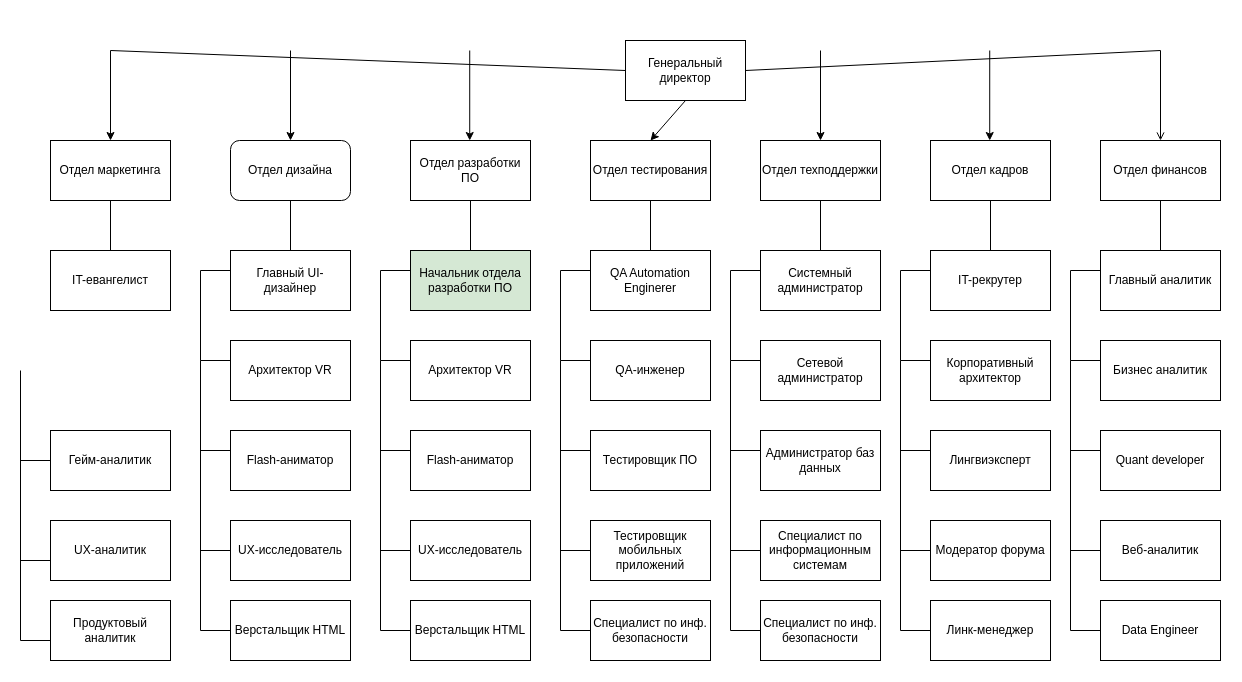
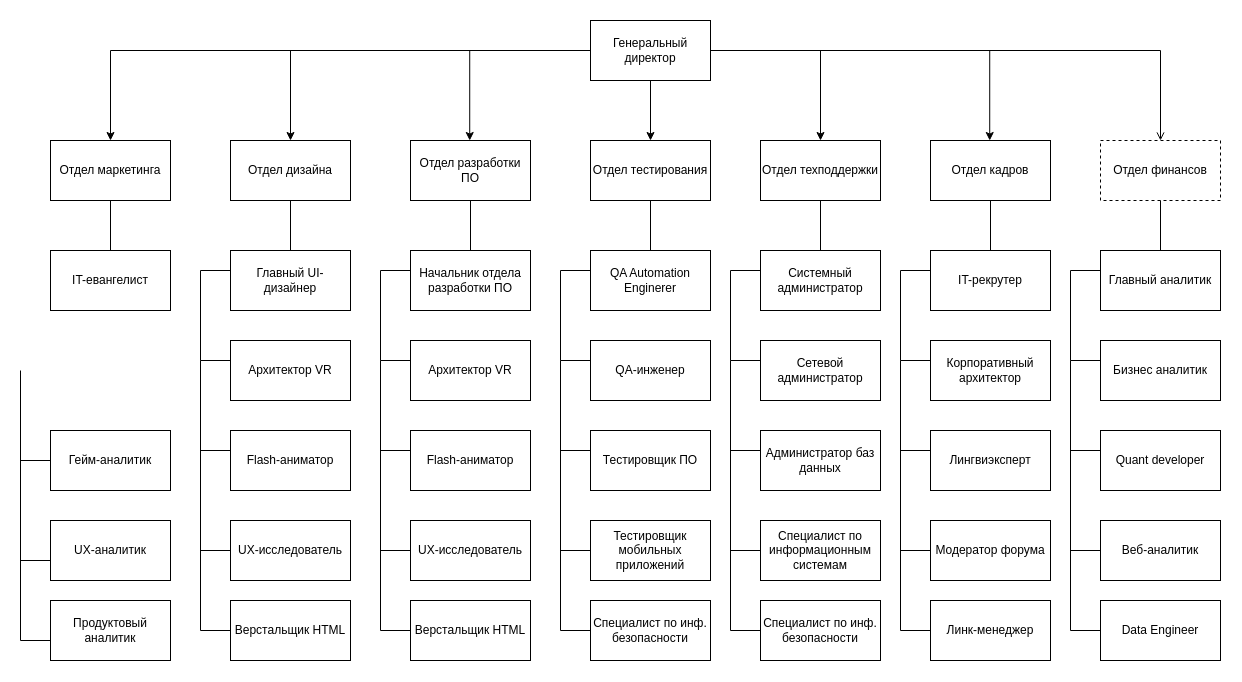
node "Генеральный директор": moved (686, 71) -> (651, 51)
node "Отдел дизайна": shape rounded rectangle -> rectangle
node "Отдел финансов": style solid -> dashed
node "Начальник отдела разработки ПО": fillcolor #d5e8d4 -> #ffffff
